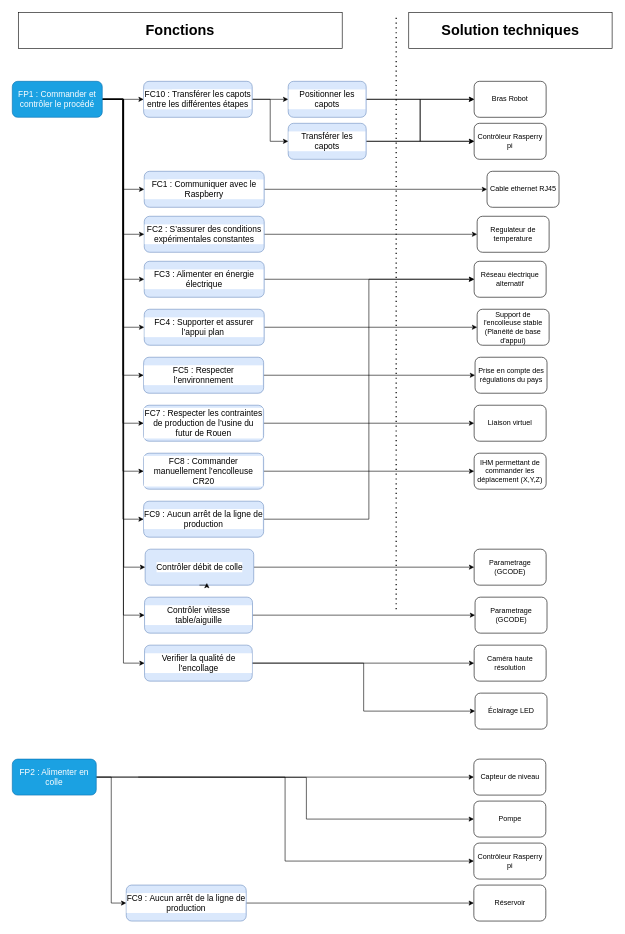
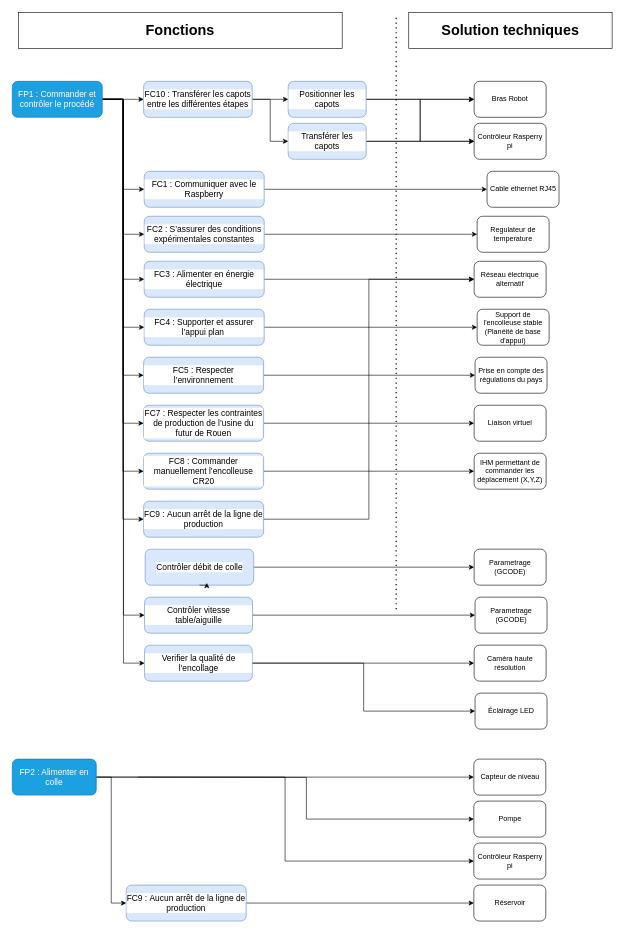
edge "FP1 : Commander et contrôler le procédé" -> "Contrôler débit de colle": removed
